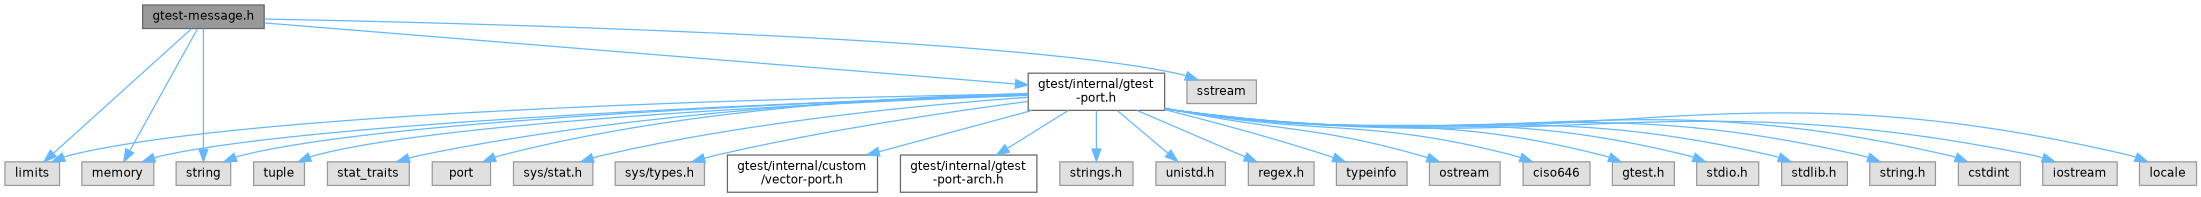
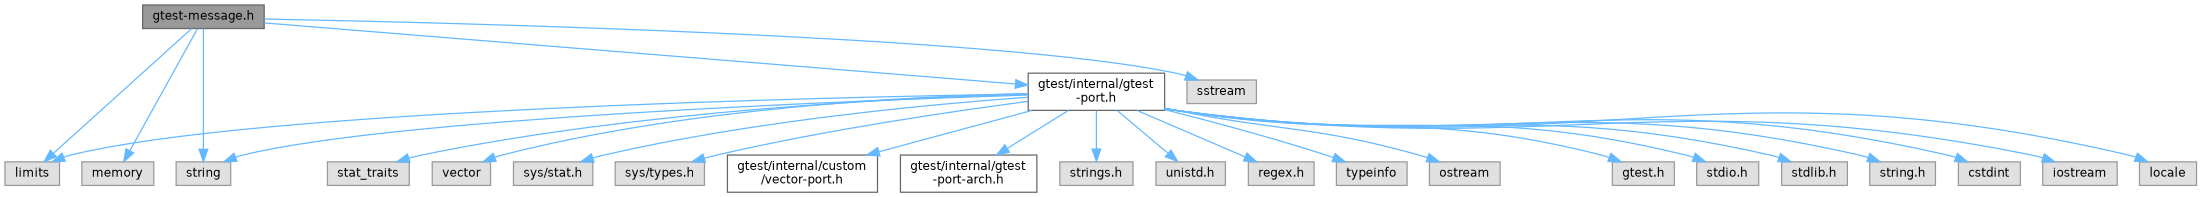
edge "gtest/internal/gtest -port.h" -> "memory": removed
node "tuple": removed
node "port": label "port" -> "vector"
node "ciso646": removed
